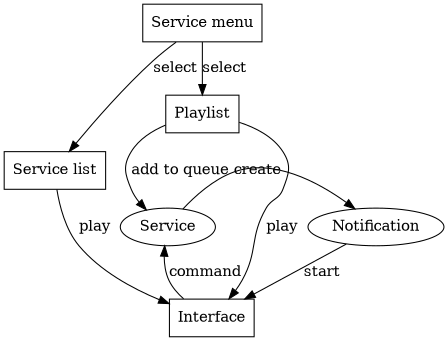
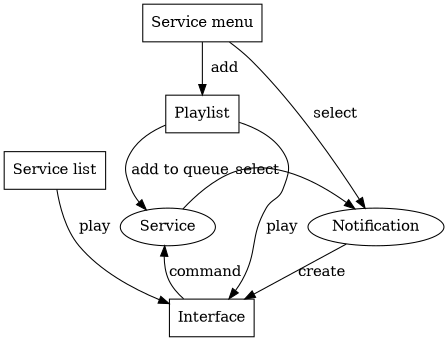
edge "Service menu" -> "Playlist": label "select" -> "add"
edge "Service menu" -> "Service list": now "Service menu" -> "Notification"
edge "Service" -> "Notification": label "create" -> "select"
edge "Notification" -> "Interface": label "start" -> "create"
